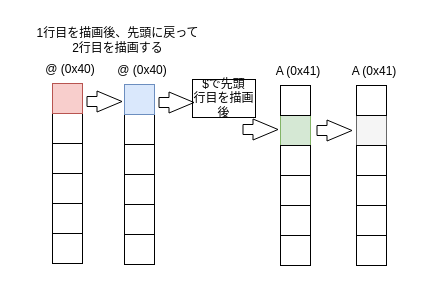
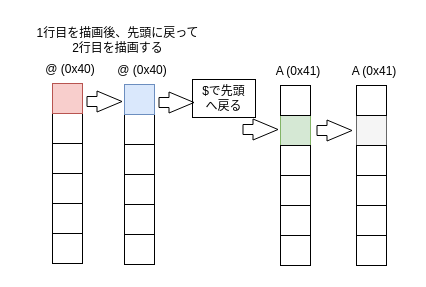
node "$で先頭 行目を描画後": label "$で先頭 行目を描画後" -> "$で先頭 へ戻る"
